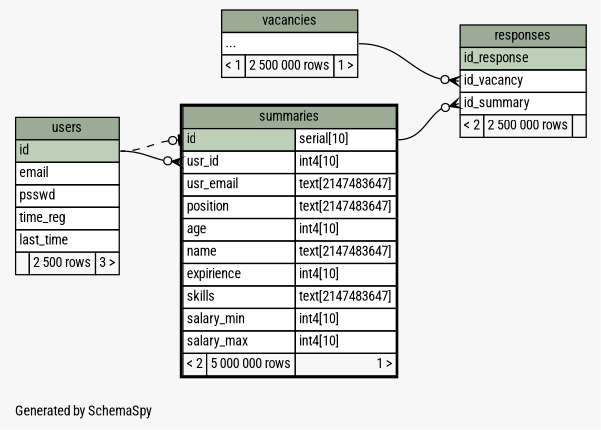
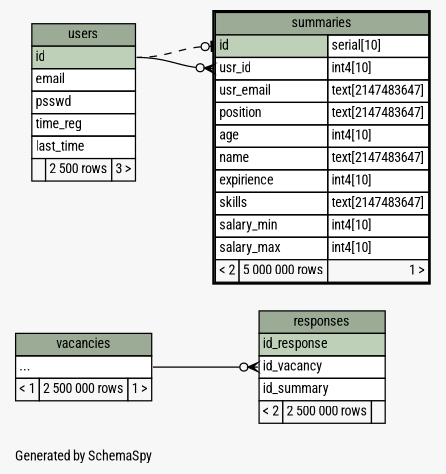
edge "summaries" -> "responses": removed
